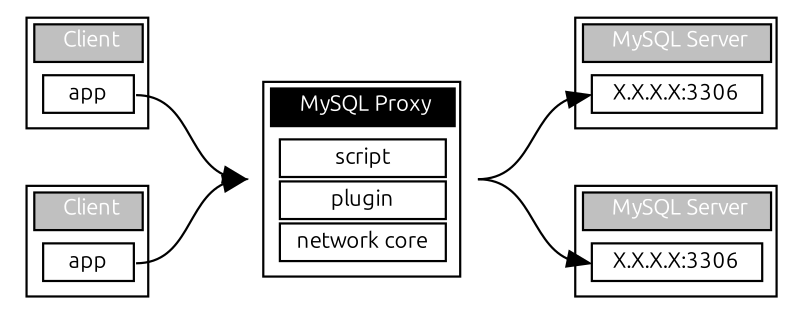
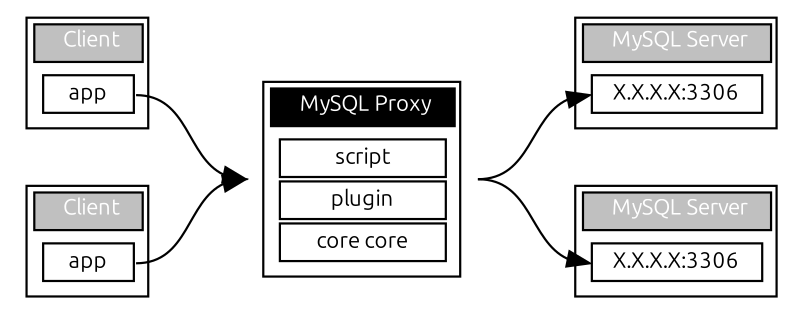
node "MySQL Proxy": text "network core" -> "core core"
